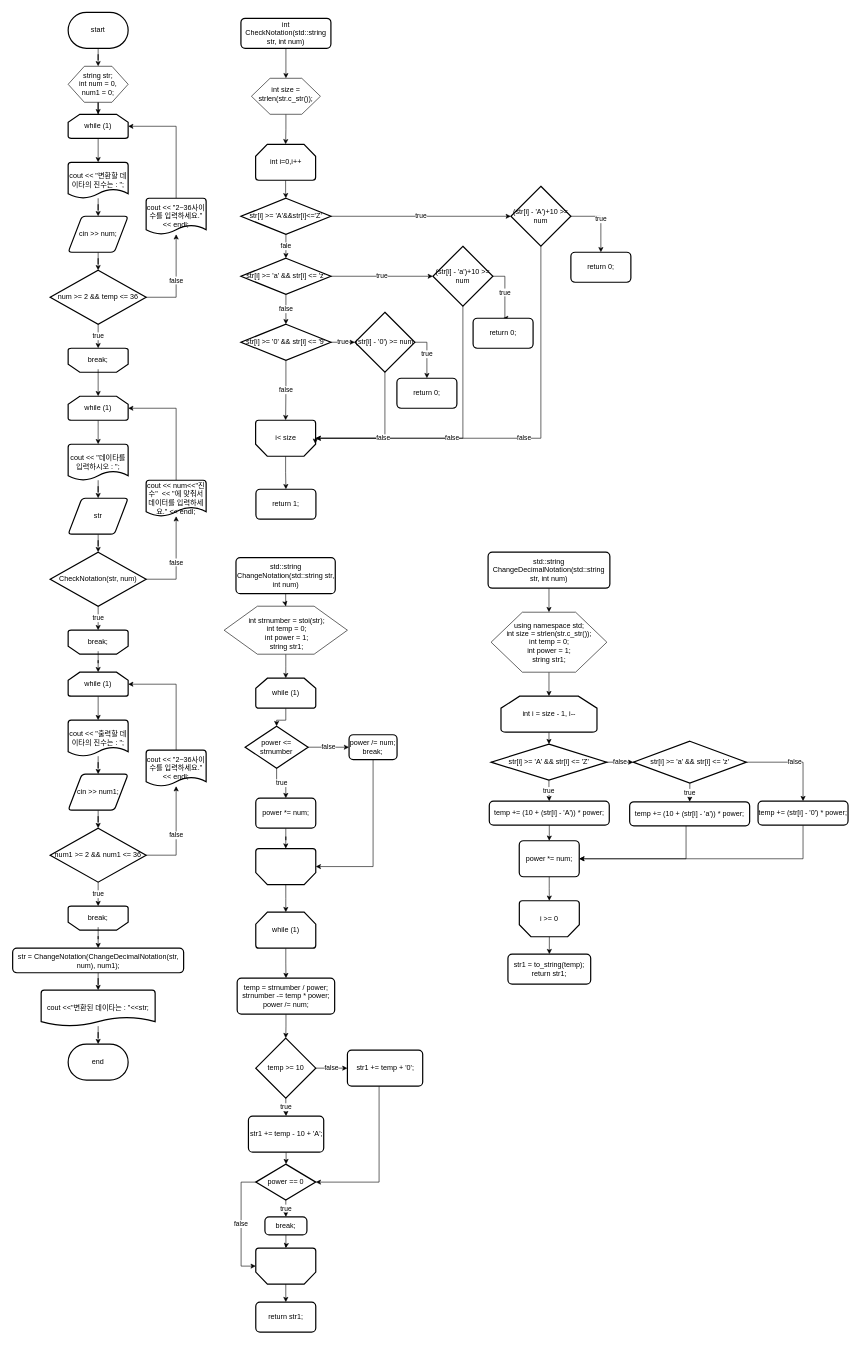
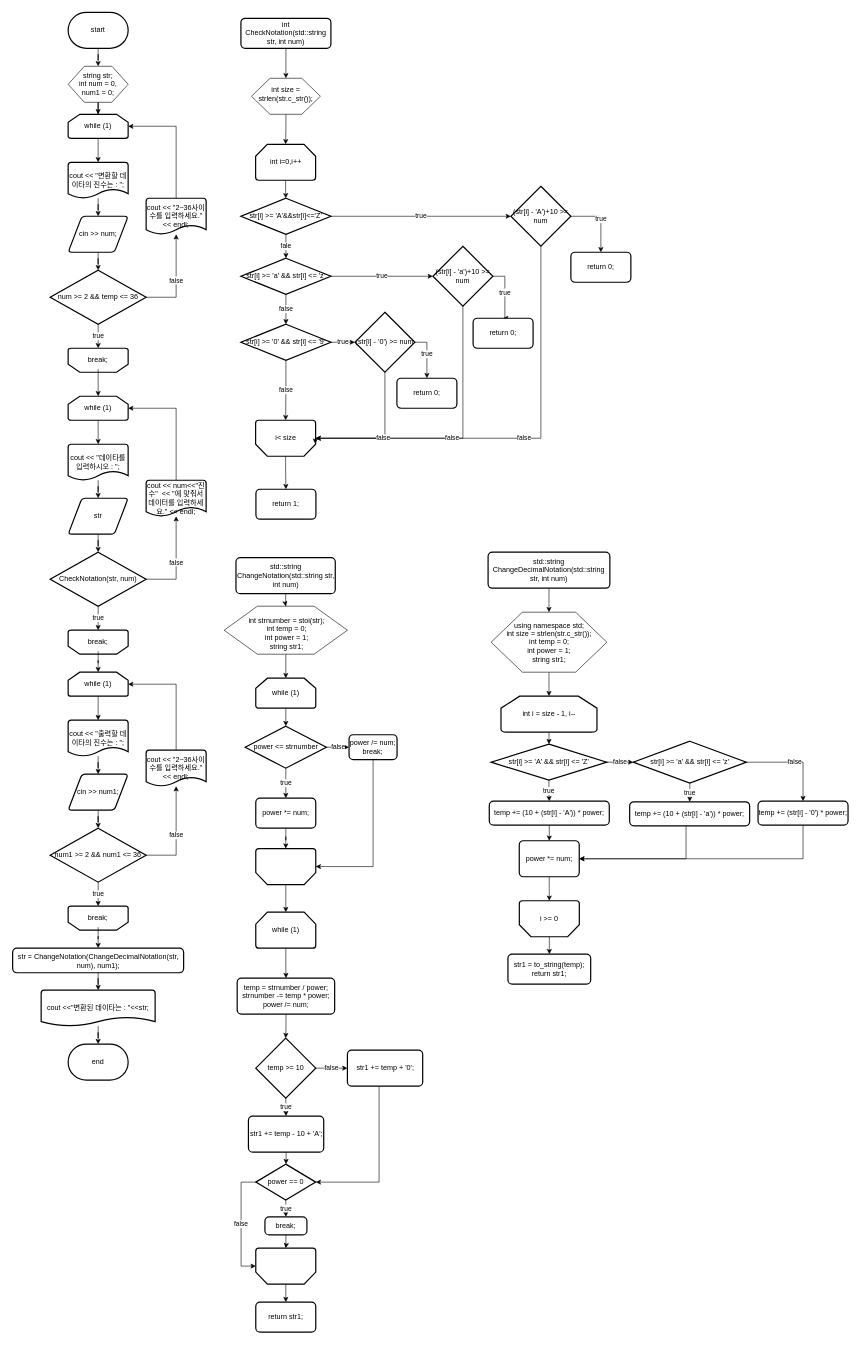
node "power <= strnumber": size 63x42 -> 81x42
